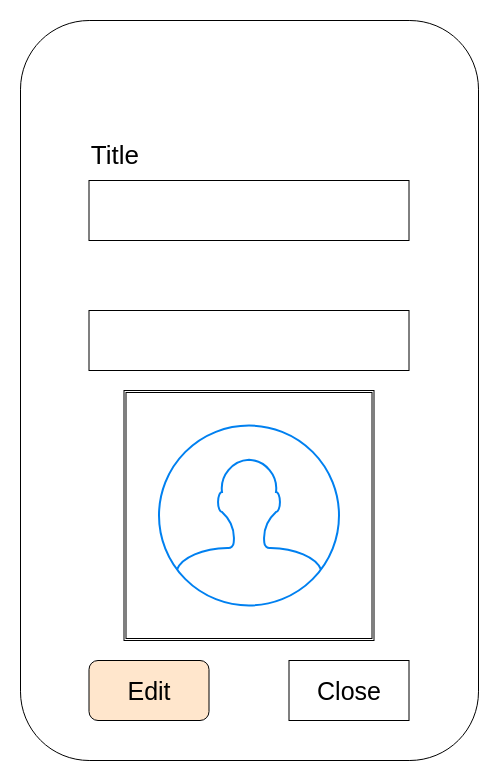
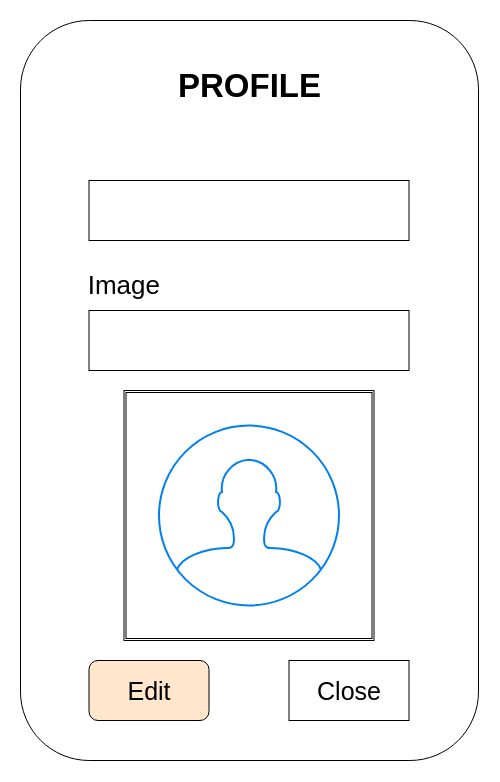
node "PROFILE": added
node "Title": removed
node "Image": added
